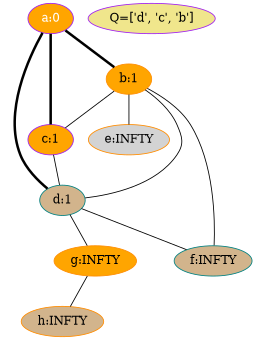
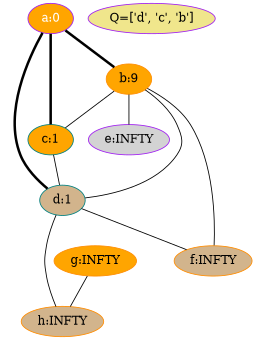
node "b:1": label "b:1" -> "b:9"
node "c:1": color purple -> teal
node "e:INFTY": color darkorange -> purple
edge "d:1" -- "g:INFTY": now "d:1" -- "h:INFTY"
node "f:INFTY": color teal -> darkorange
